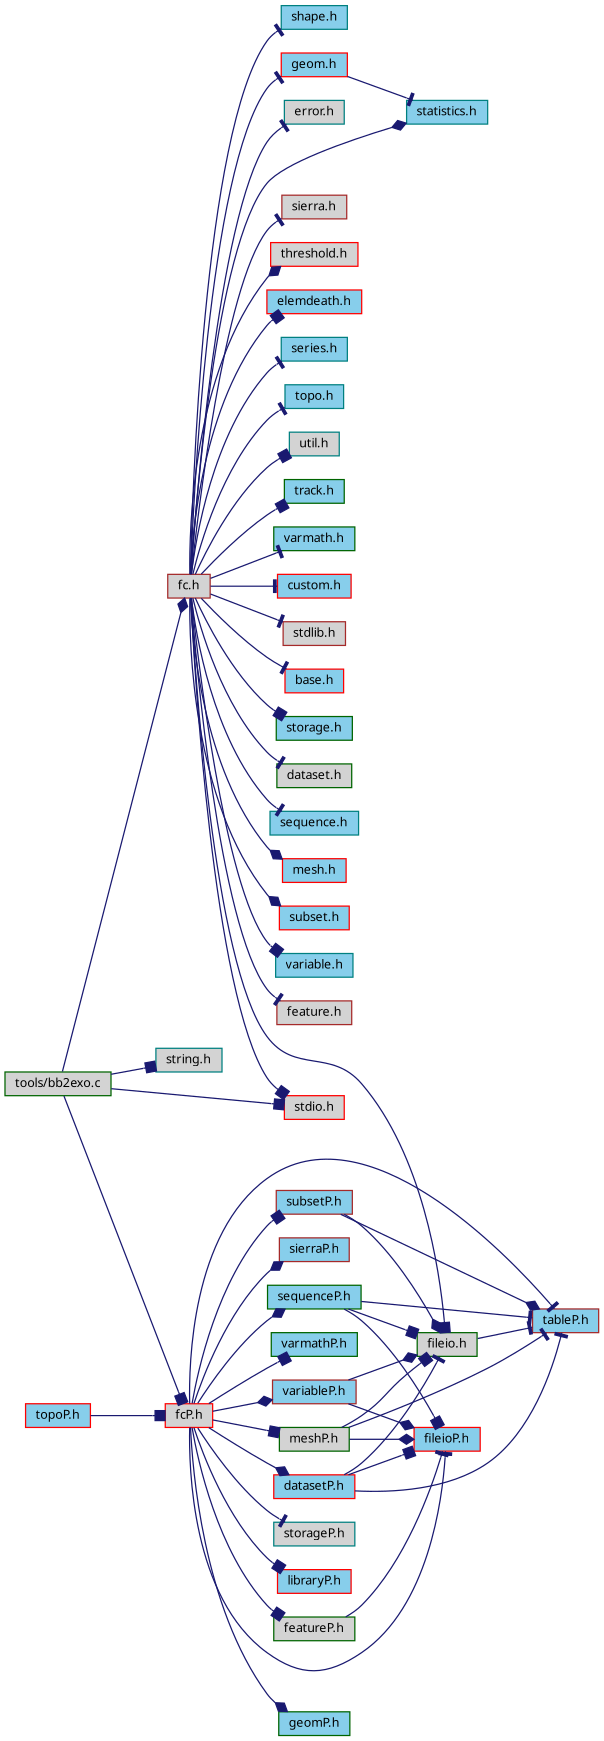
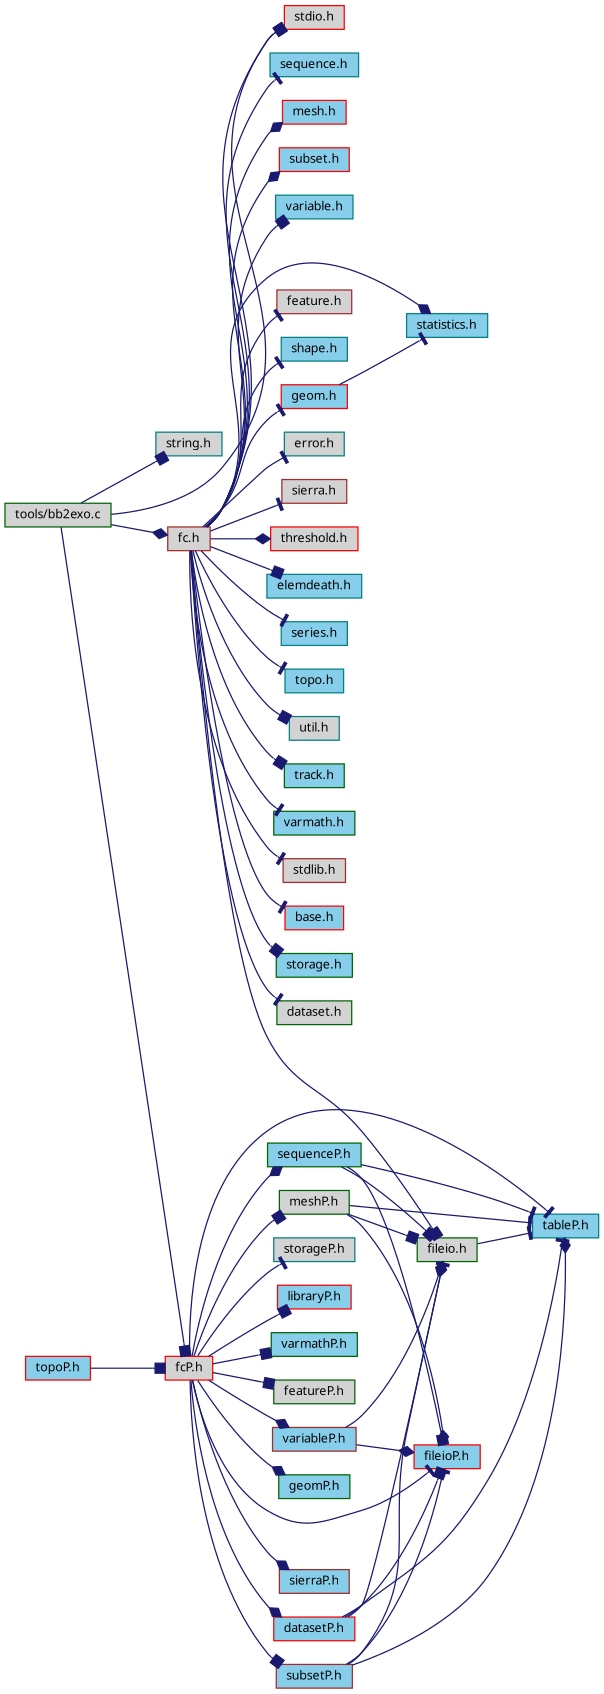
node "elemdeath.h": color red -> teal
node "custom.h": removed
node "tableP.h": color brown -> teal
edge "featureP.h" -> "fileioP.h": now "subsetP.h" -> "fileioP.h"
